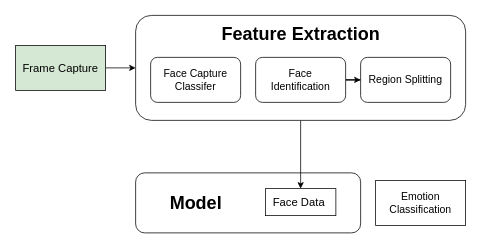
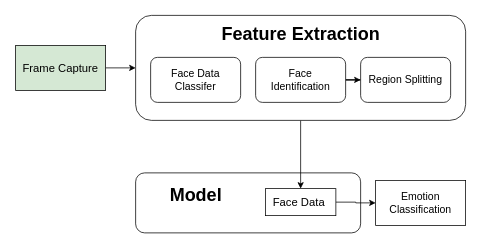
node "Face Capture Classifer": label "Face Capture Classifer" -> "Face Data Classifer"
edge "Face Data" -> "Emotion Classification": added
node "Model": moved (195, 203) -> (195, 195)
